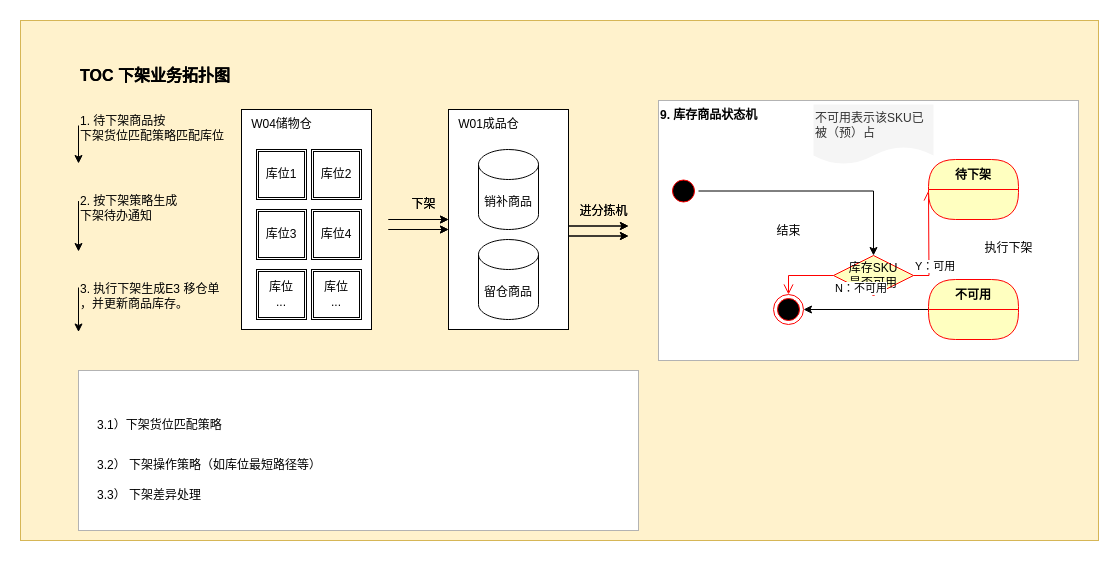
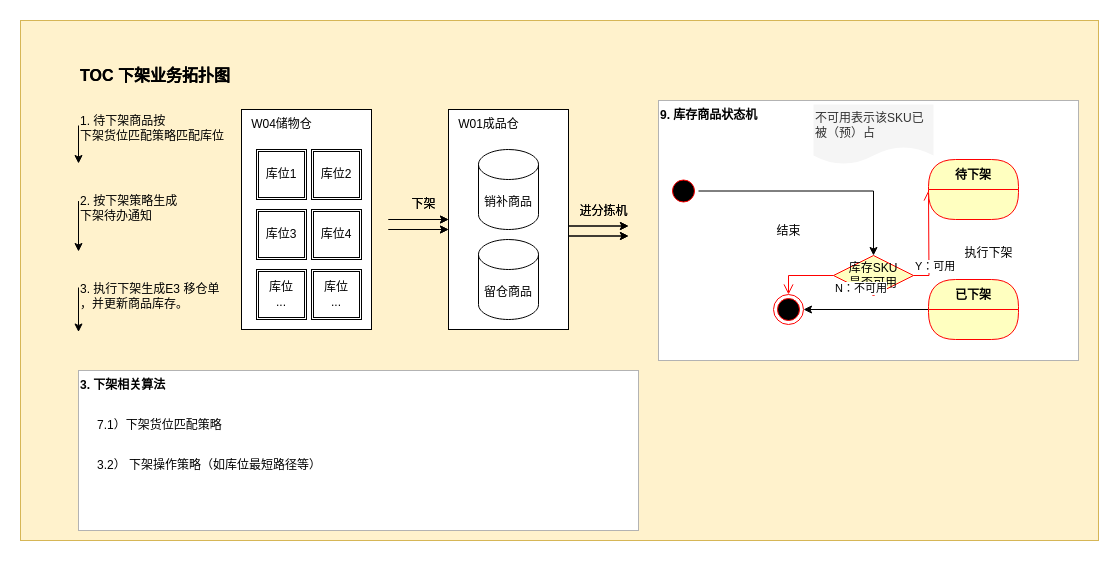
node "执行下架": moved (1009, 249) -> (989, 254)
node "不可用": label "不可用" -> "已下架"
node "3. 下架相关算法": added
node "3.1）下架货位匹配策略": label "3.1）下架货位匹配策略" -> "7.1）下架货位匹配策略"
node "3.3） 下架差异处理": removed
